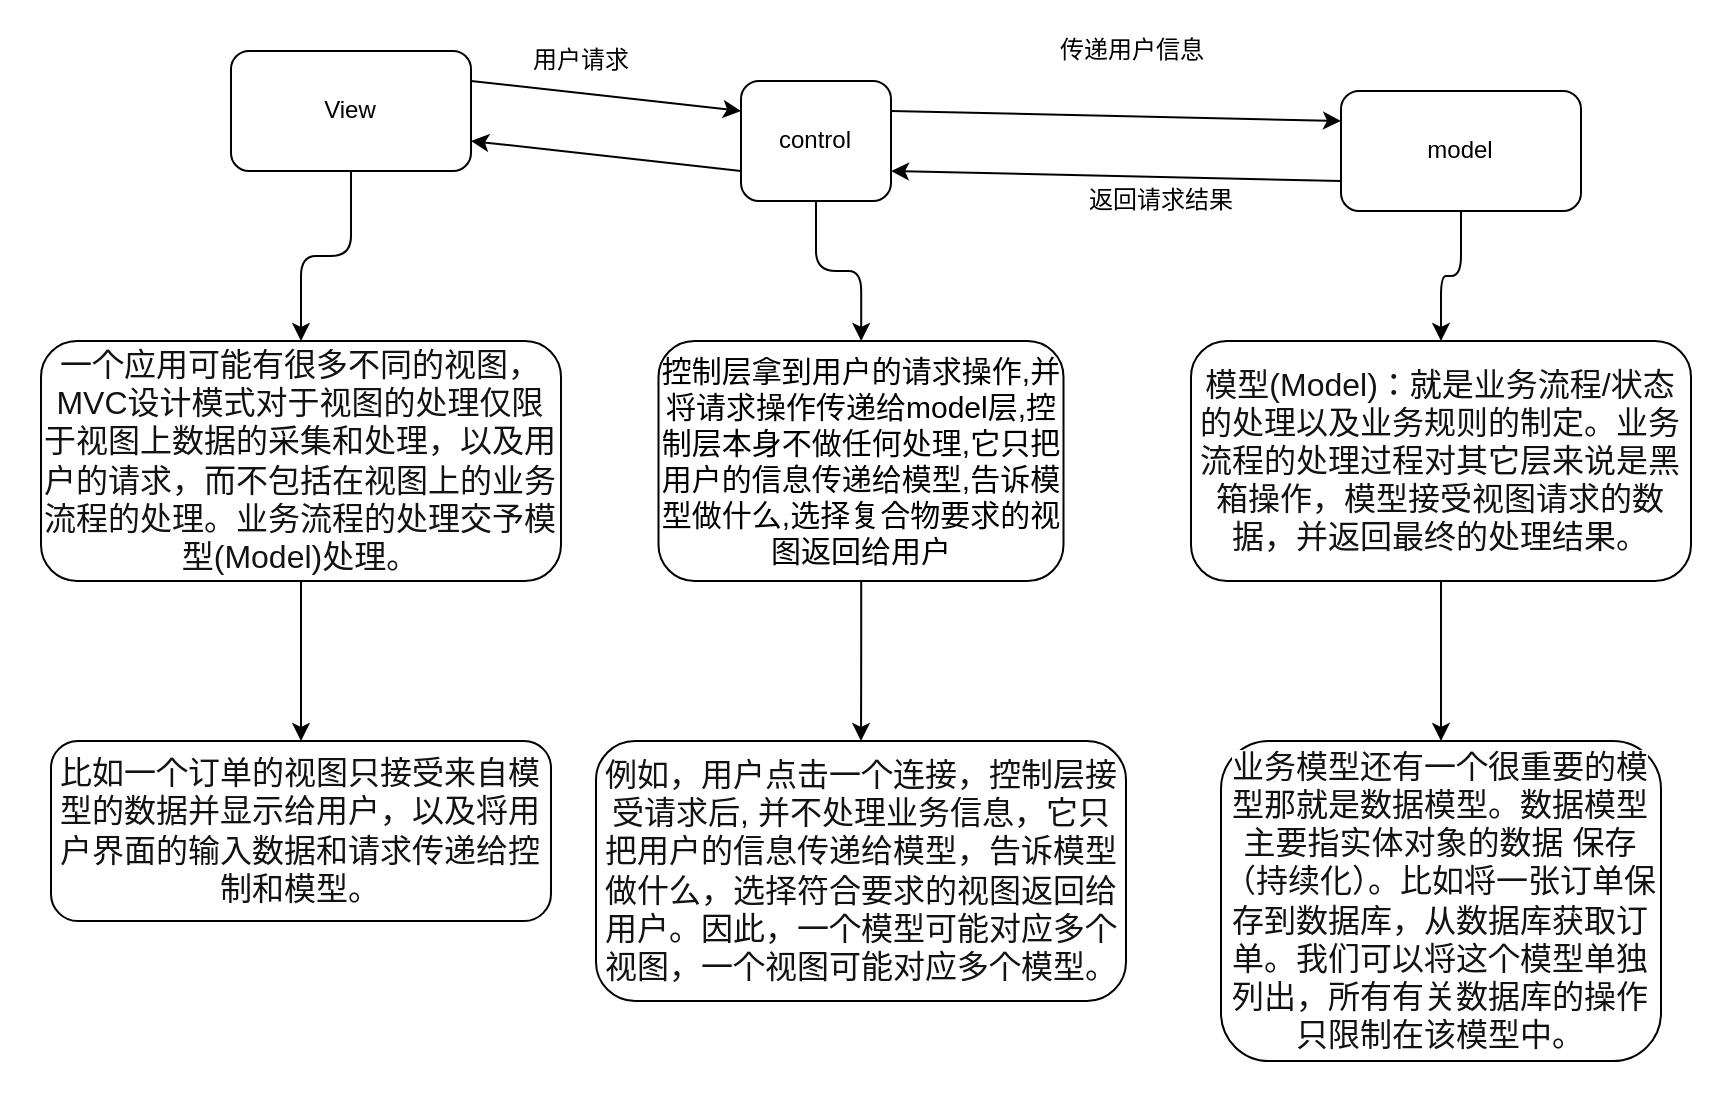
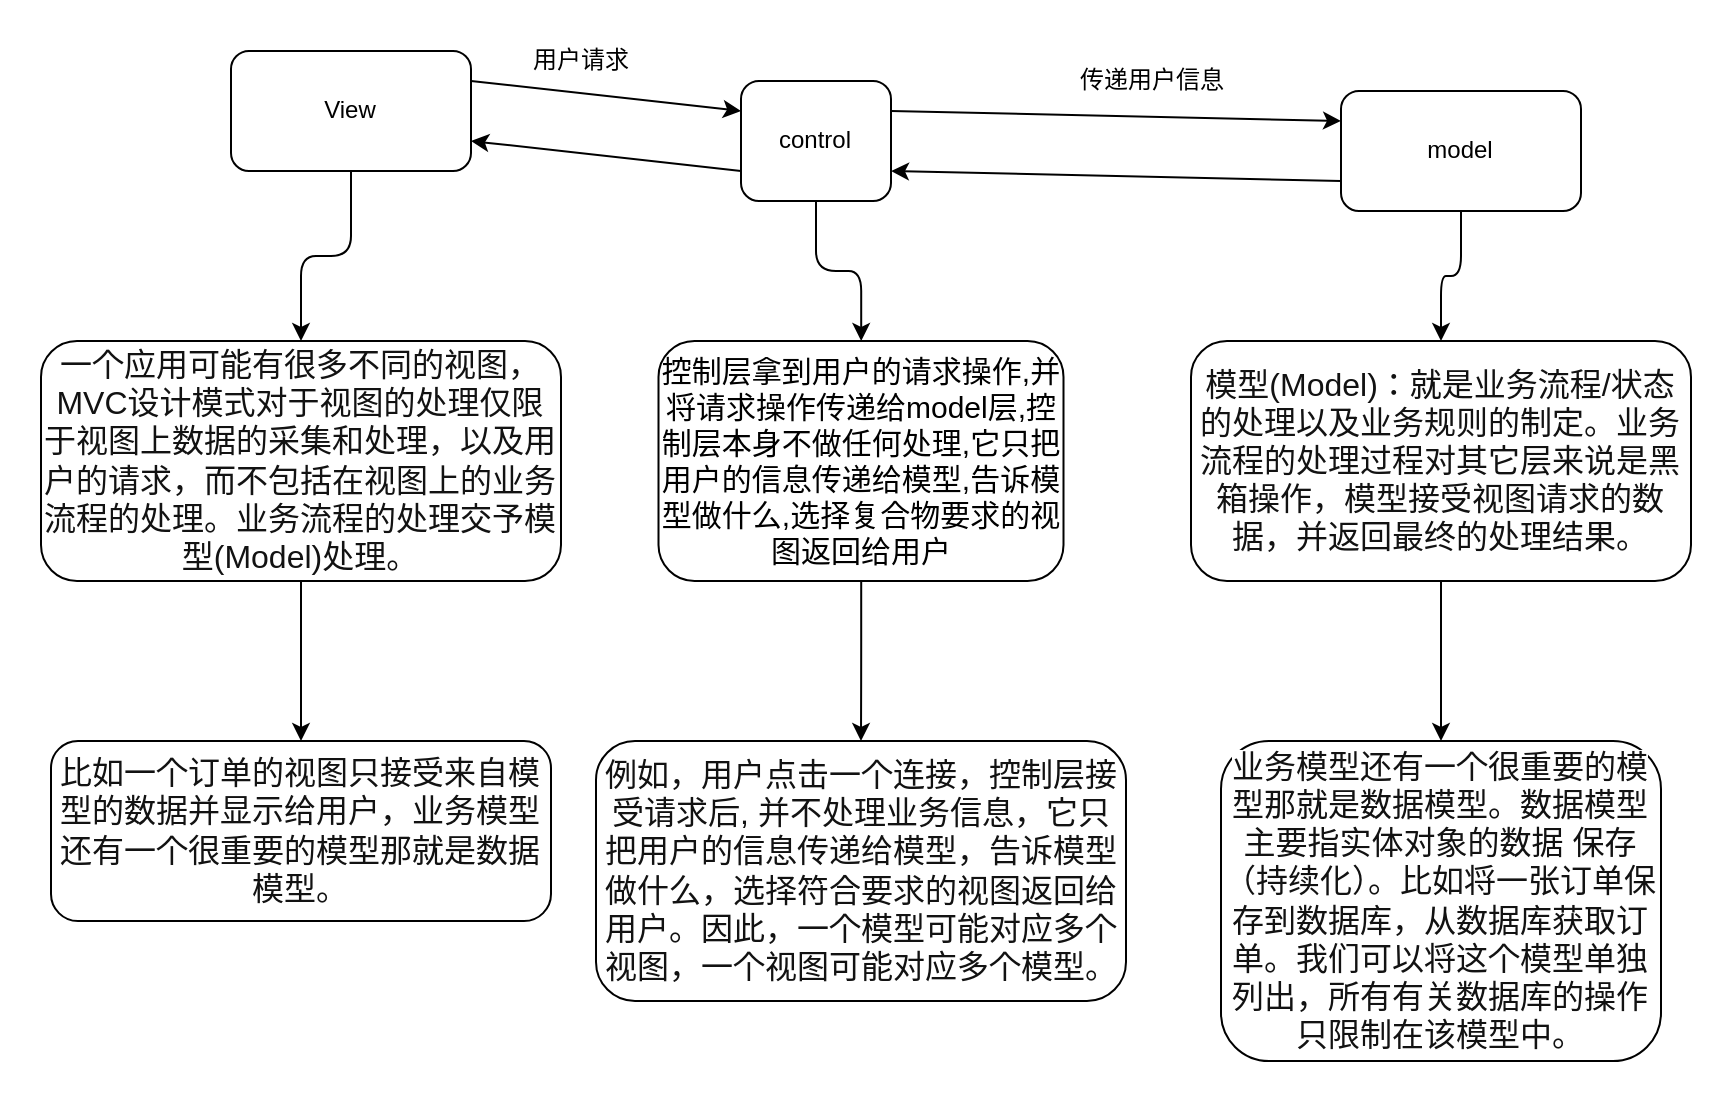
node "传递用户信息": moved (1134, 51) -> (1154, 81)
node "返回请求结果": removed
node "比如一个订单的视图只接受来自模型的数据并显示给用户，以及将用户界面的输入数据和请求传递给控制和模型。": label "比如一个订单的视图只接受来自模型的数据并显示给用户，以及将用户界面的输入数据和请求传递给控制和模型。" -> "比如一个订单的视图只接受来自模型的数据并显示给用户，业务模型还有一个很重要的模型那就是数据模型。"
